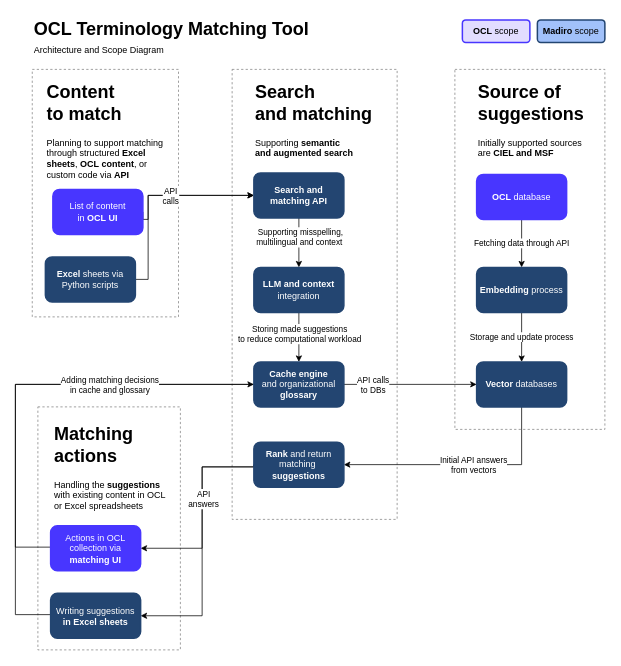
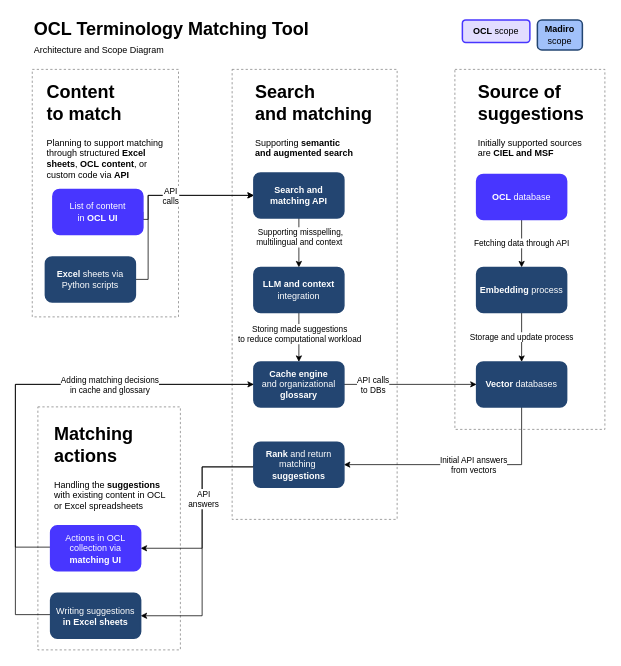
node "Madiro scope": size 68x23 -> 45x30
